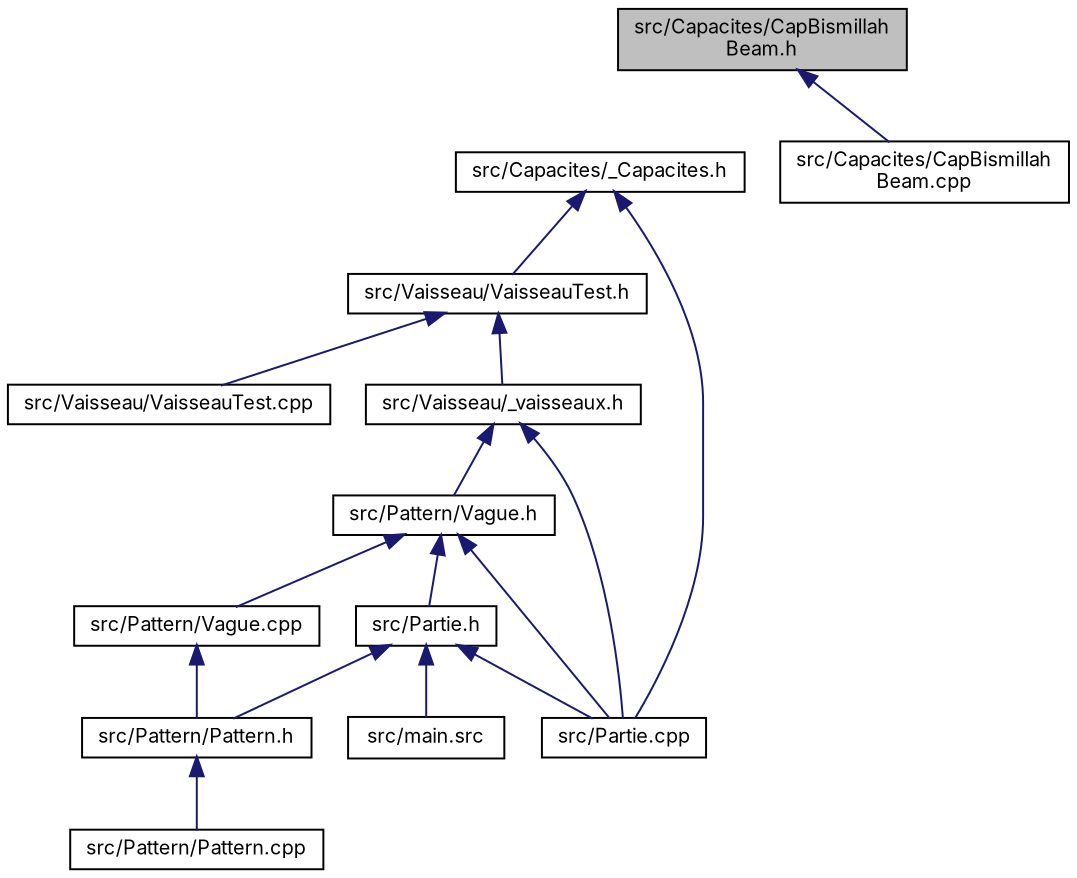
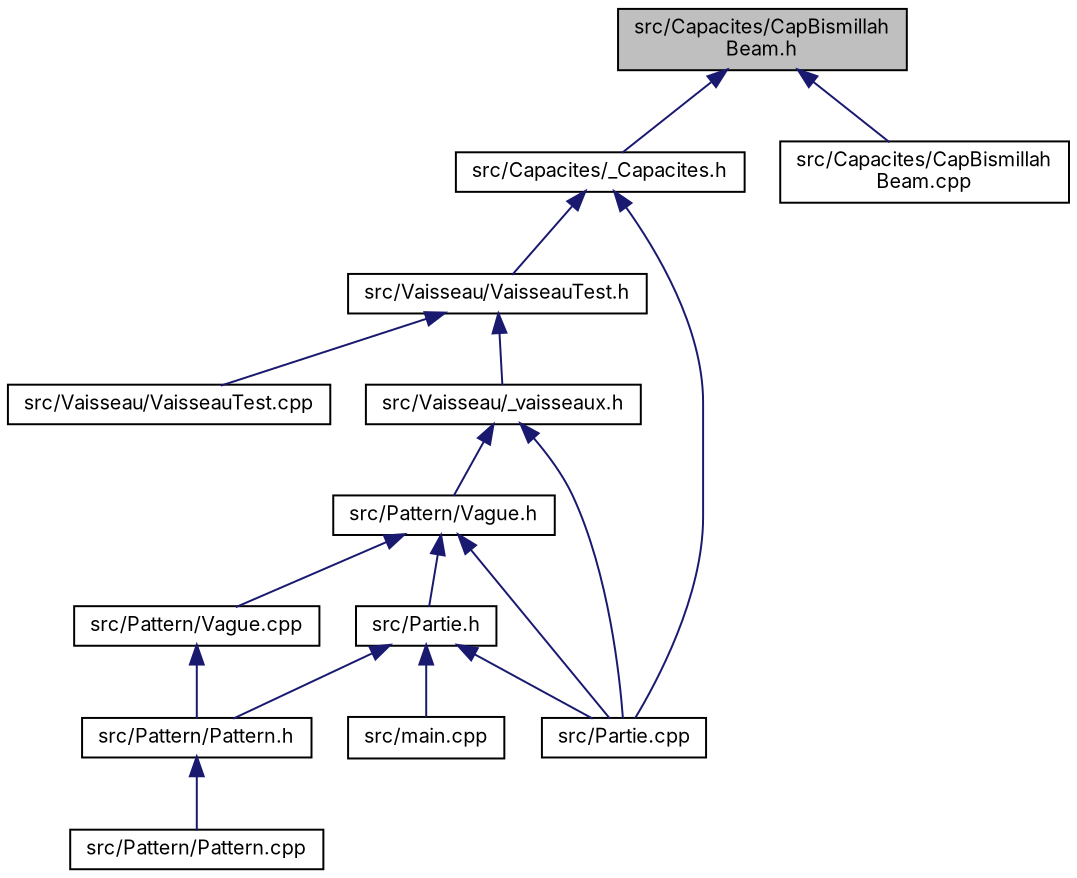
edge "src/Capacites/_Capacites.h" -> "src/Capacites/CapBismillah Beam.h": added
node "src/main.src": label "src/main.src" -> "src/main.cpp"
